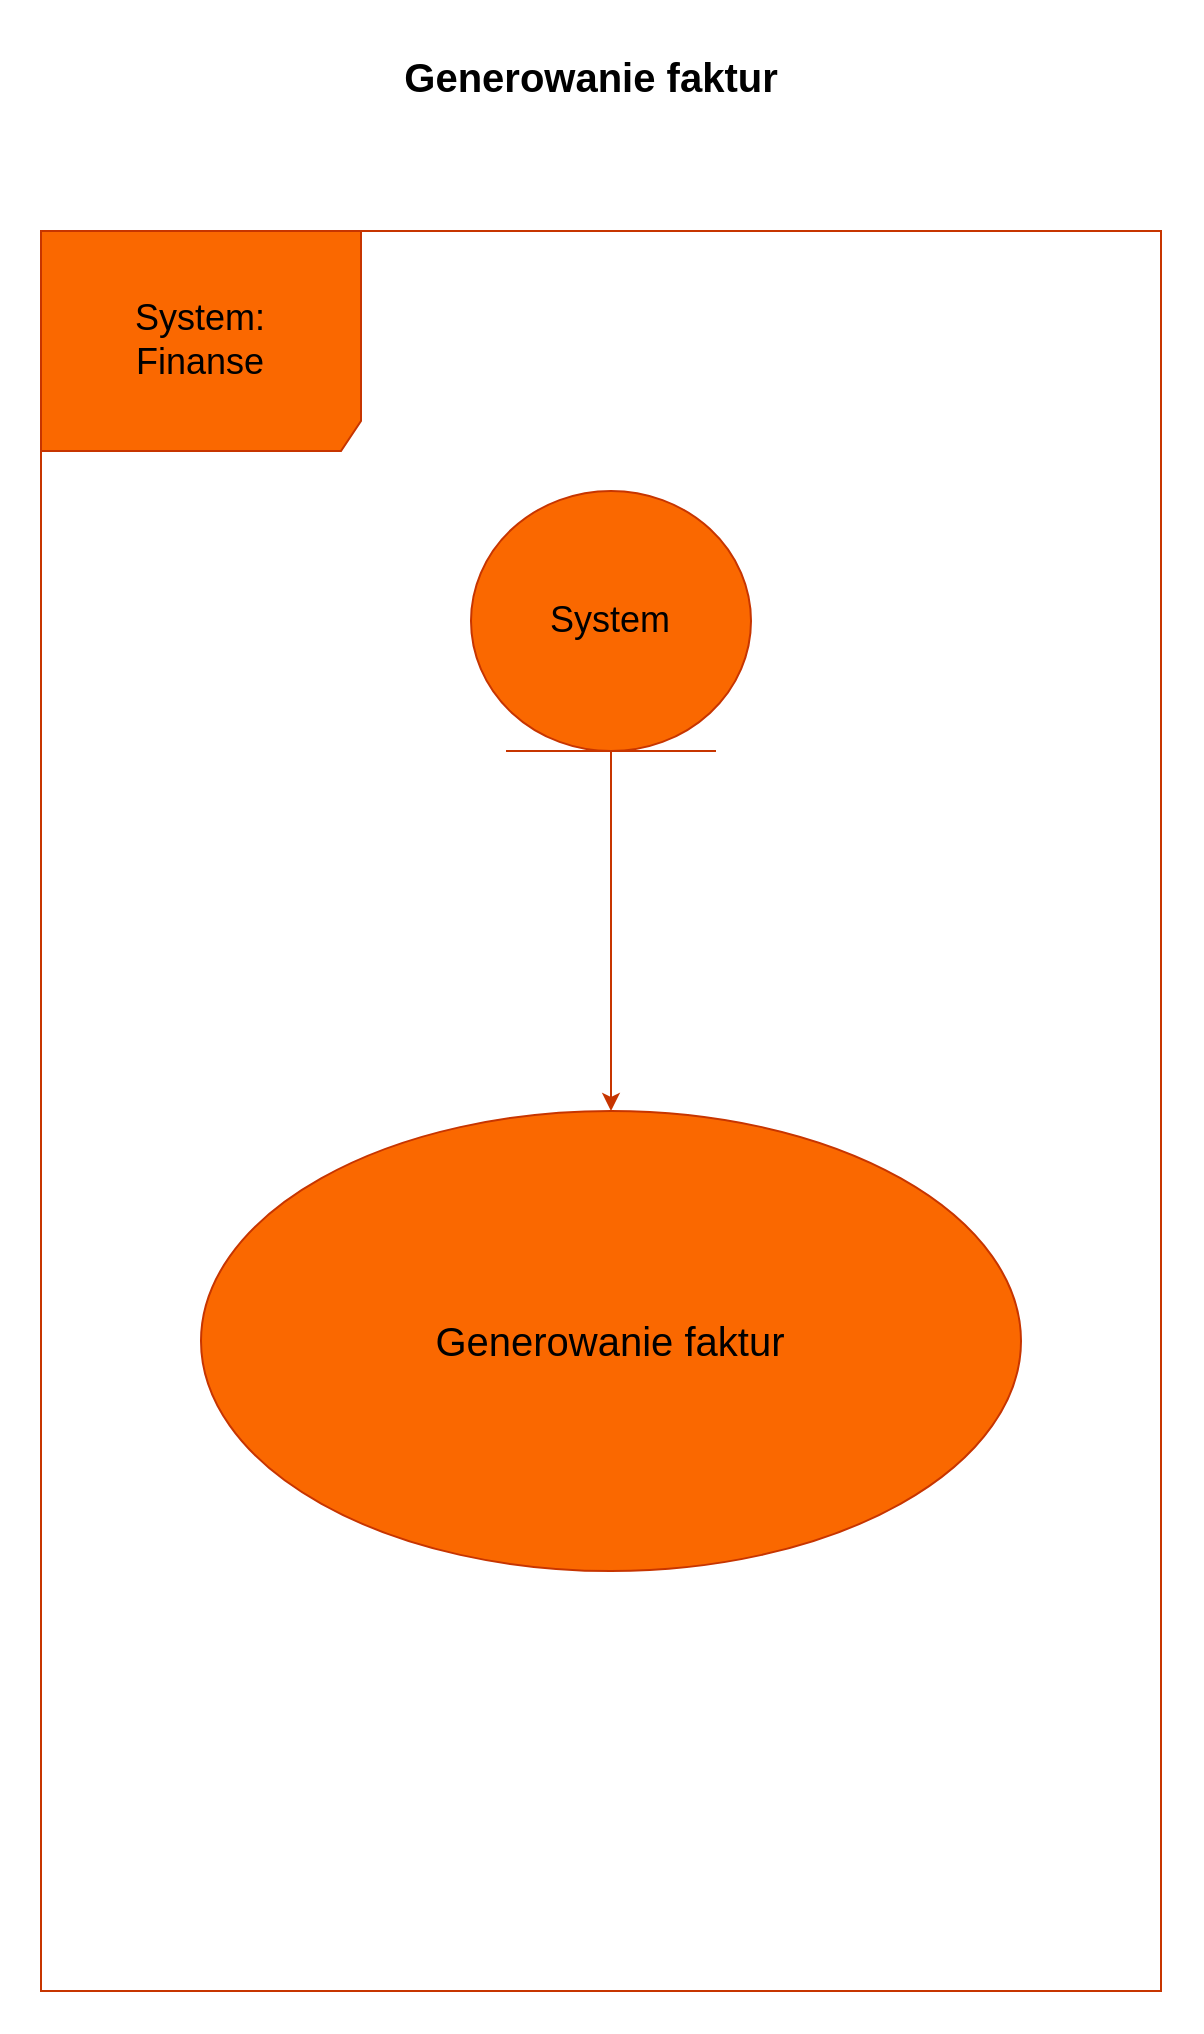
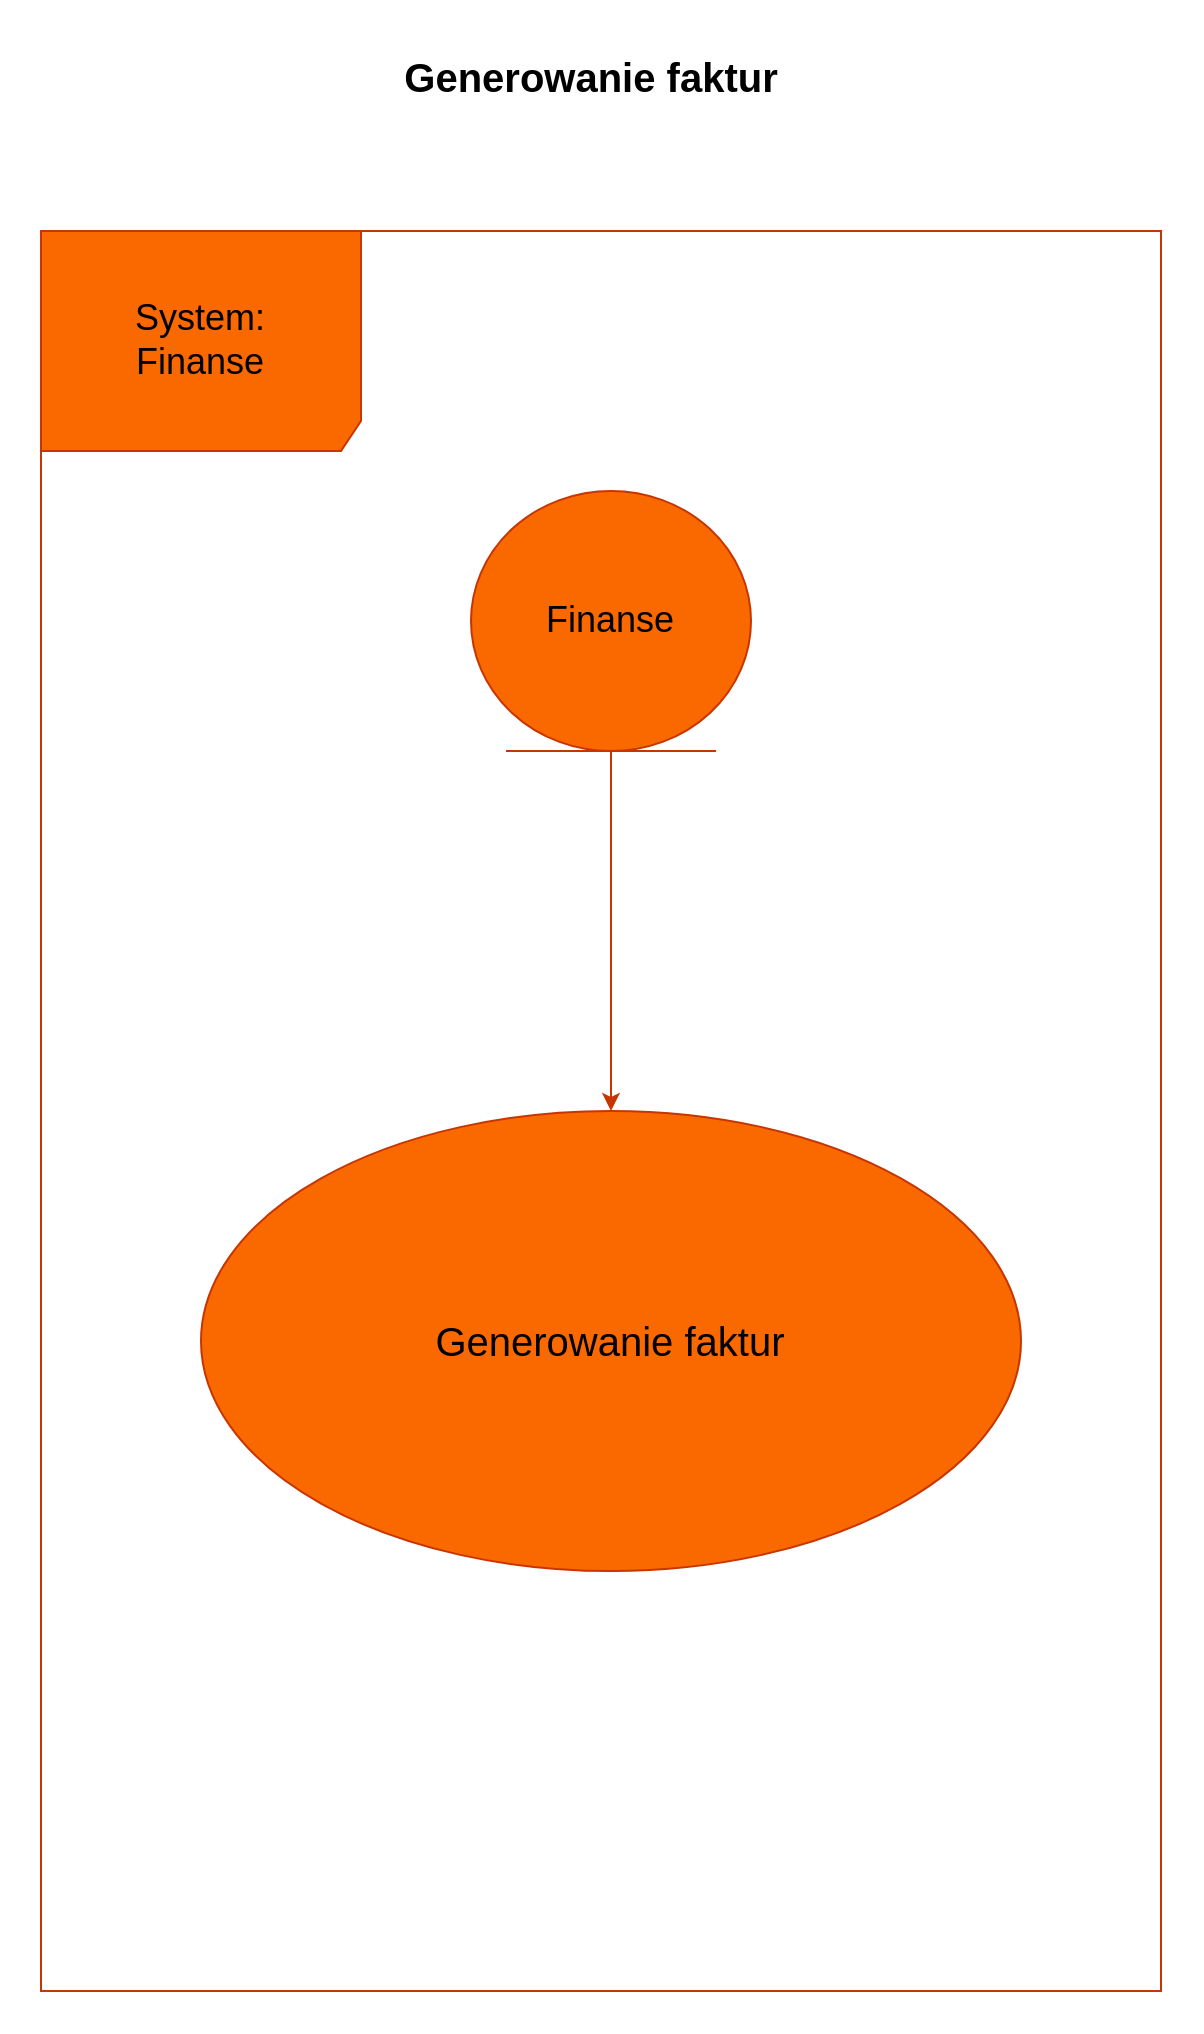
node "System": label "System" -> "Finanse"
